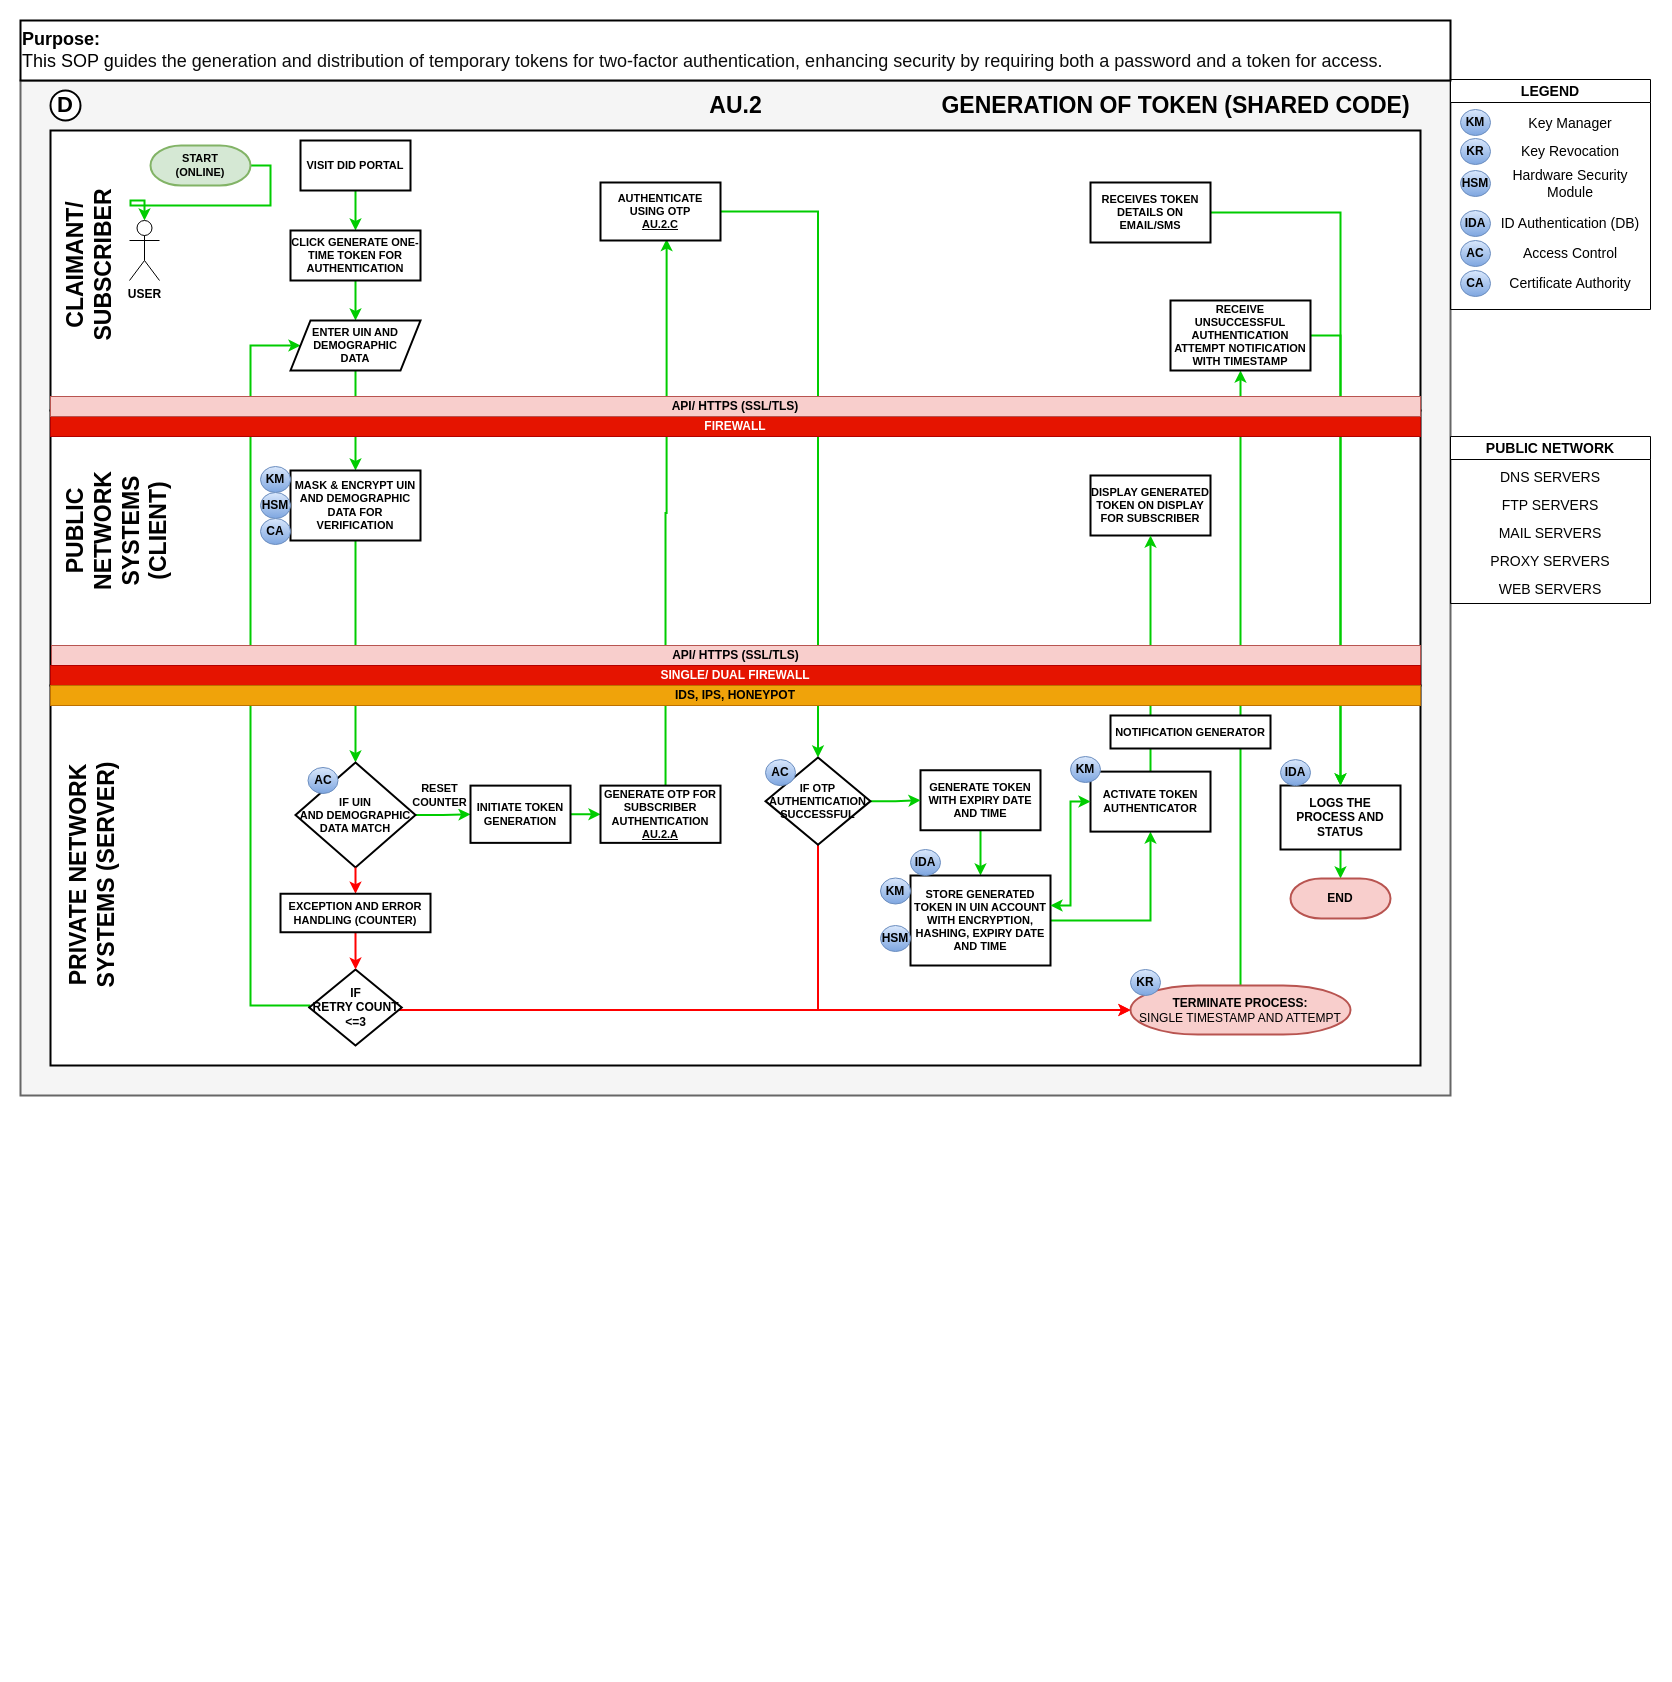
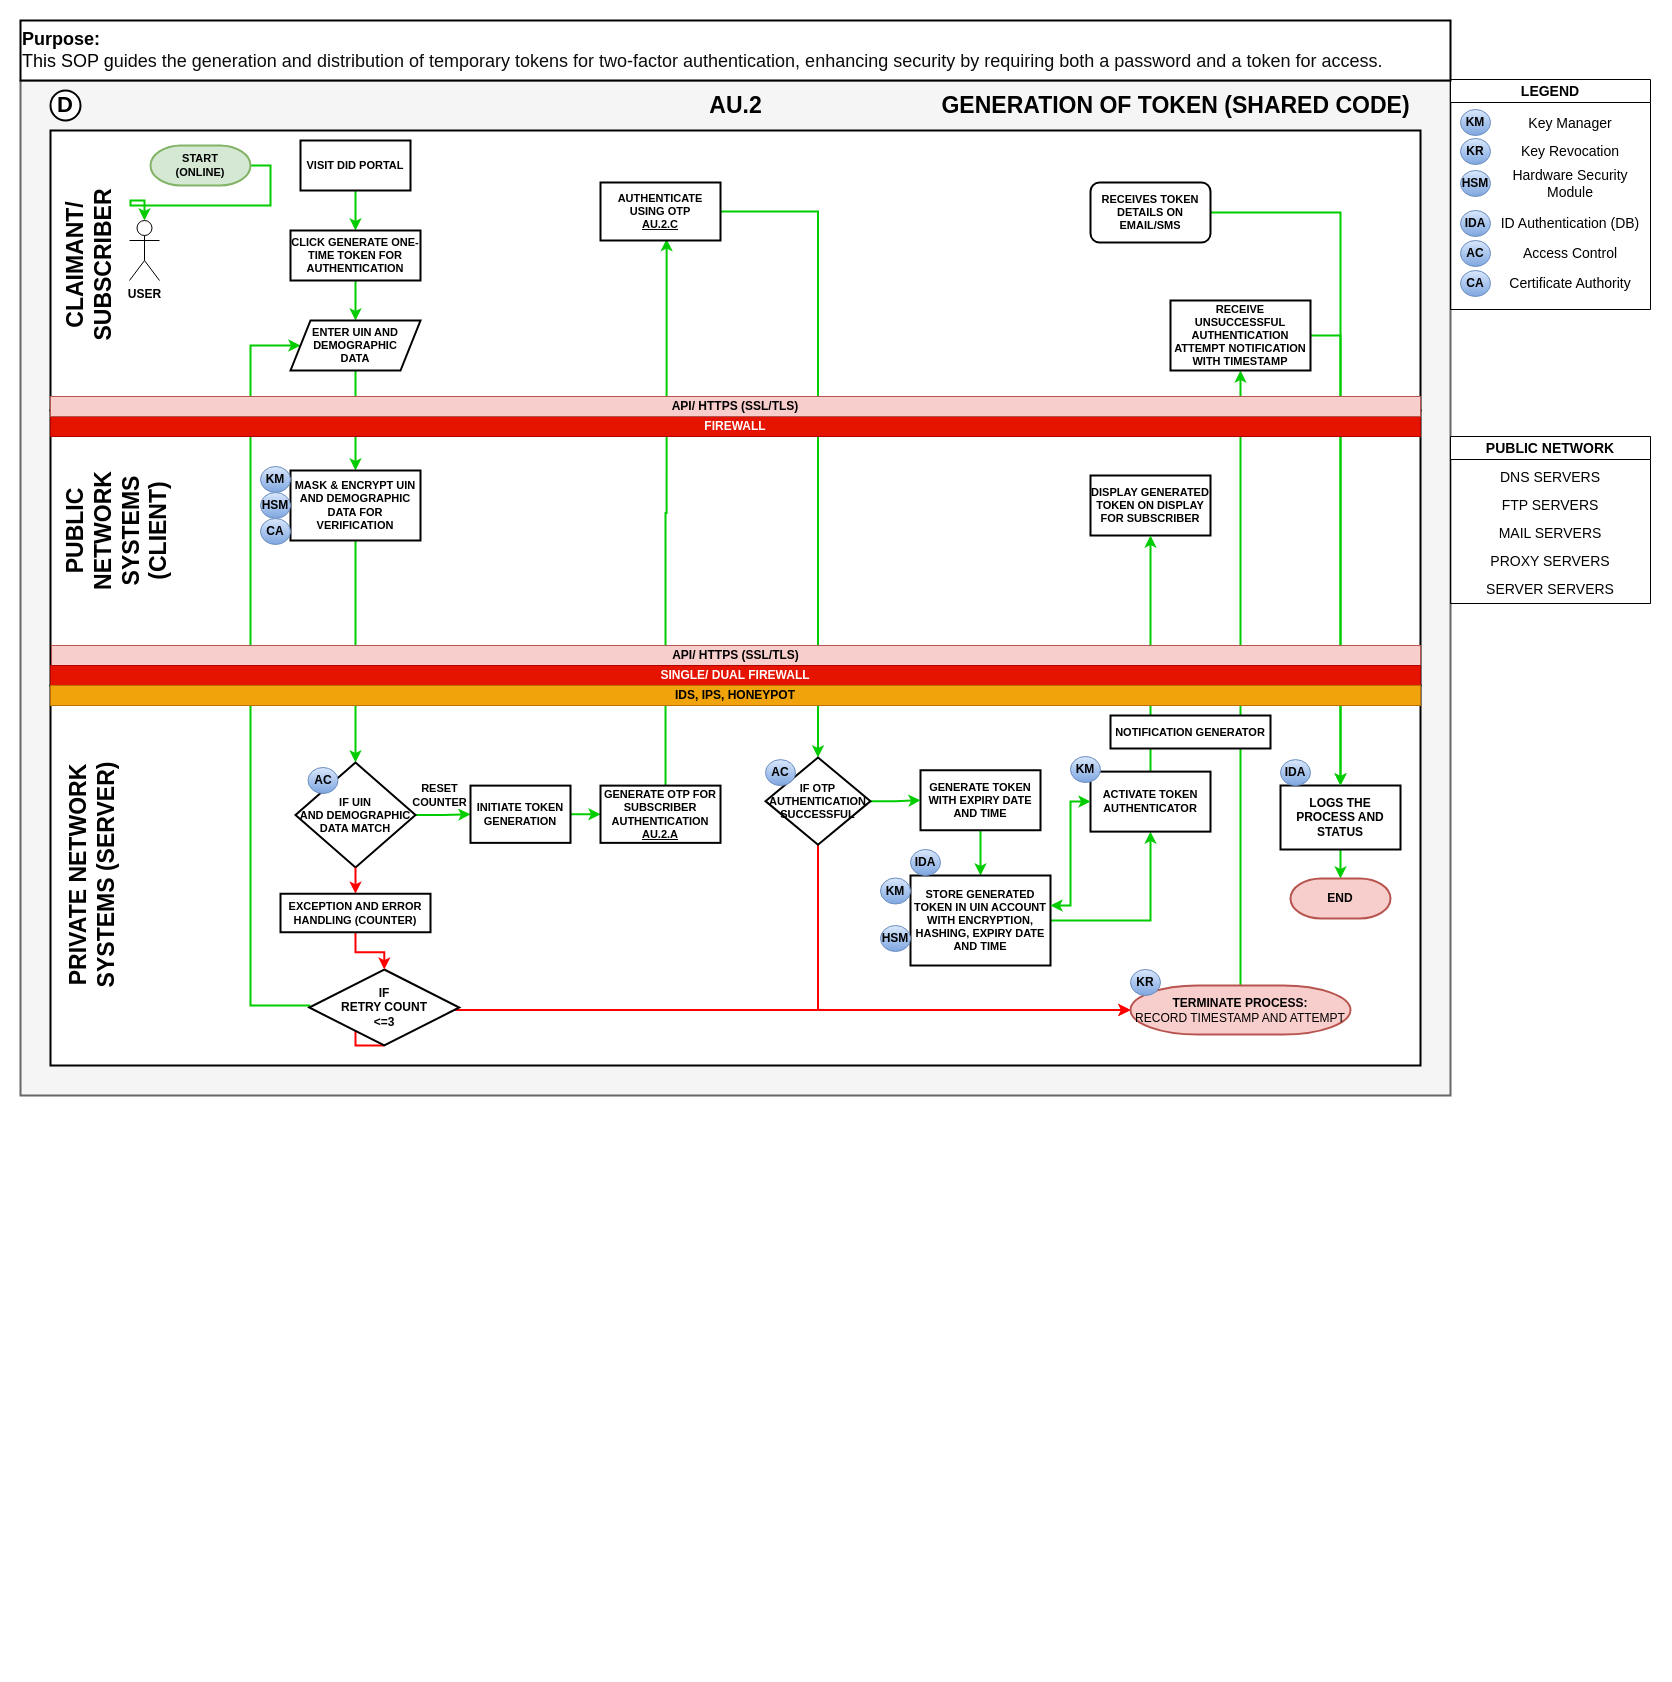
node "RECEIVES TOKEN DETAILS ON EMAIL/SMS": shape rectangle -> rounded rectangle
node "WEB SERVERS": label "WEB SERVERS" -> "SERVER SERVERS"
node "IF RETRY COUNT <=3": size 93x76 -> 150x76
node "TERMINATE PROCESS: SINGLE TIMESTAMP AND ATTEMPT": label "TERMINATE PROCESS: SINGLE TIMESTAMP AND ATTEMPT" -> "TERMINATE PROCESS: RECORD TIMESTAMP AND ATTEMPT"
